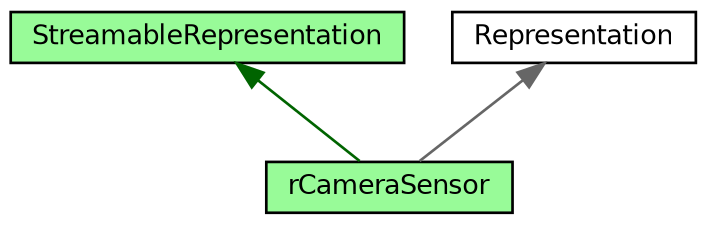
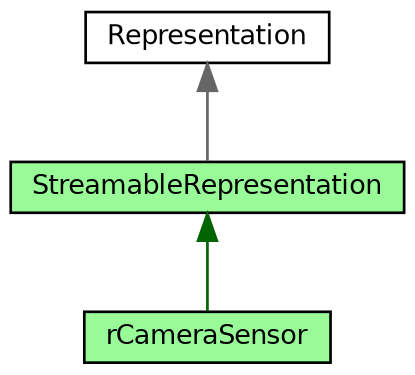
edge "rCameraSensor" -> "Representation": now "StreamableRepresentation" -> "Representation"
